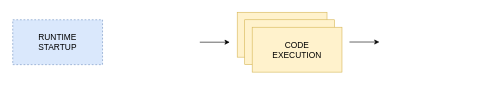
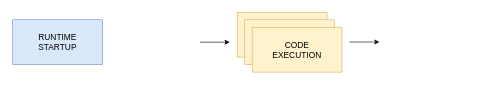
node "RUNTIME STARTUP": style dashed -> solid
